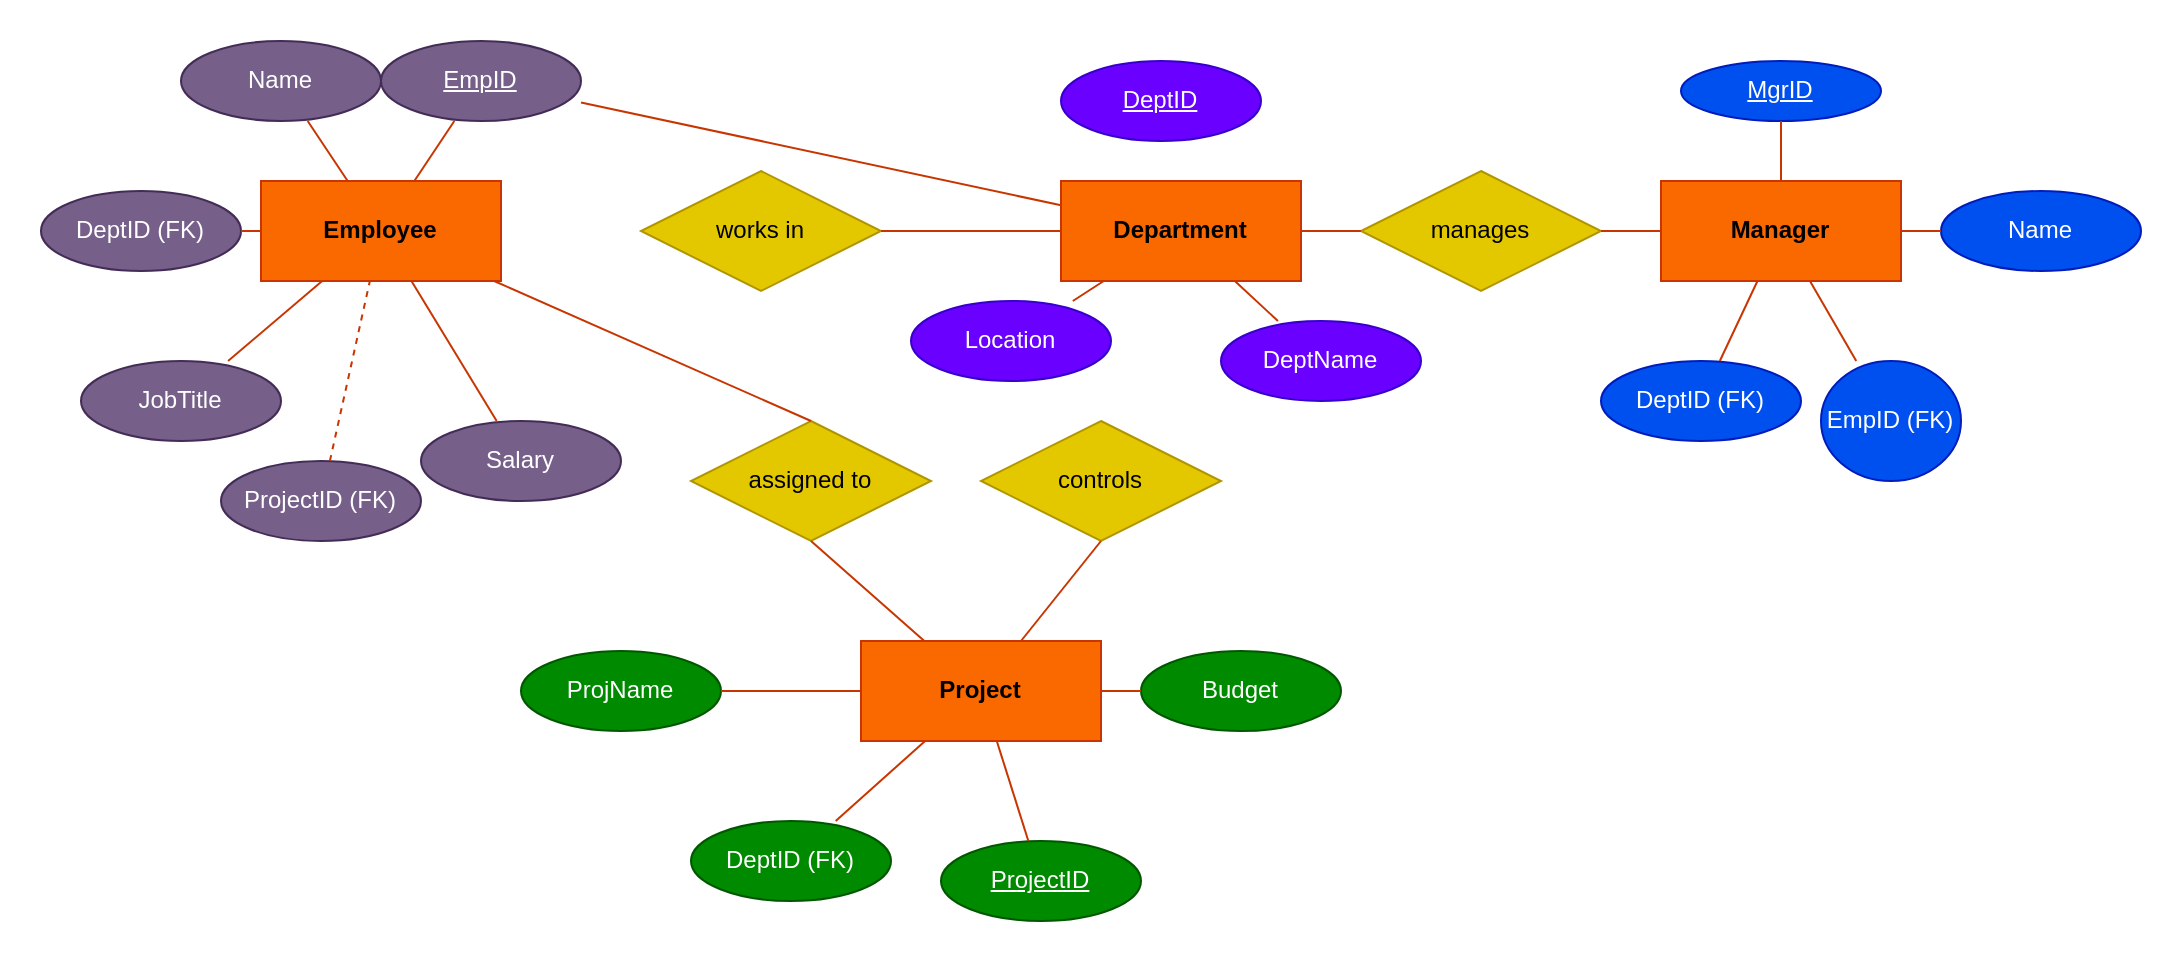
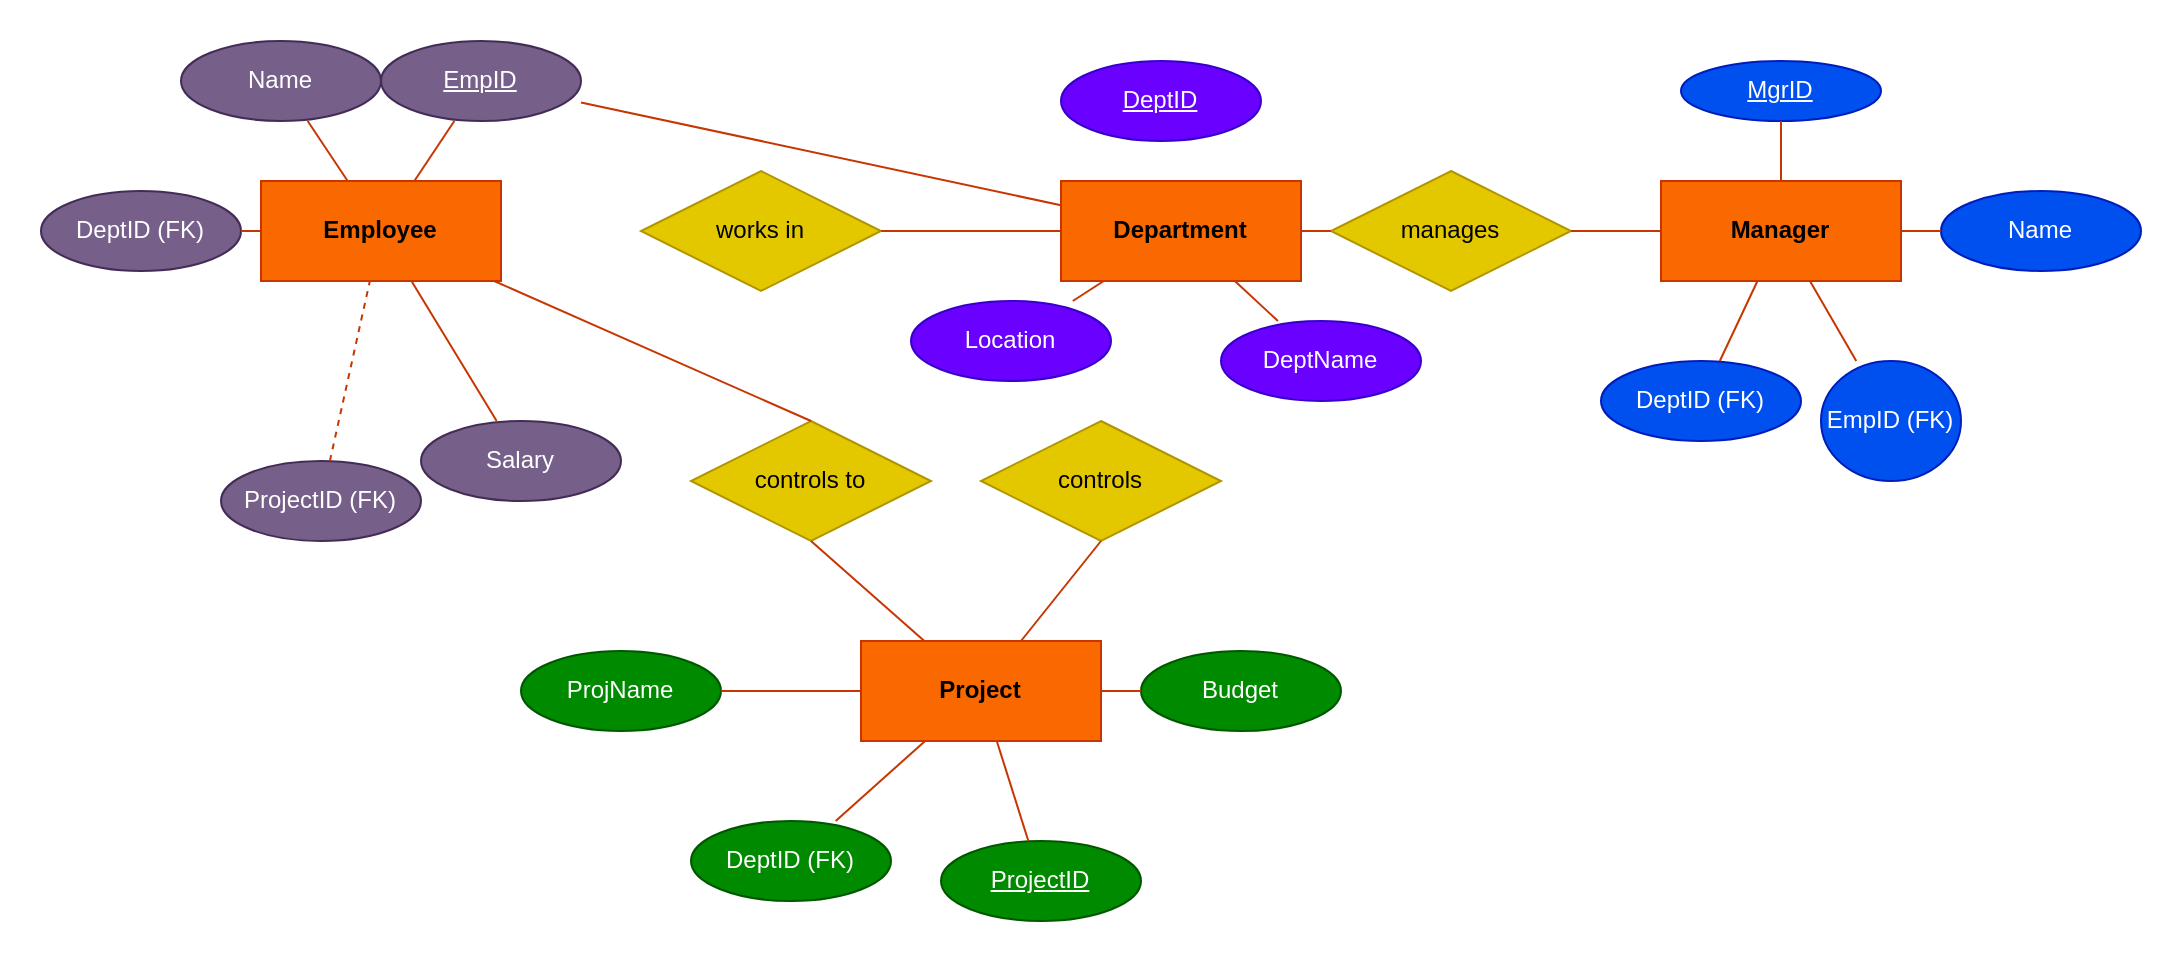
node "manages": moved (1481, 231) -> (1451, 231)
edge "Employee" -- "JobTitle": removed
node "JobTitle": removed
node "assigned to": label "assigned to" -> "controls to"
